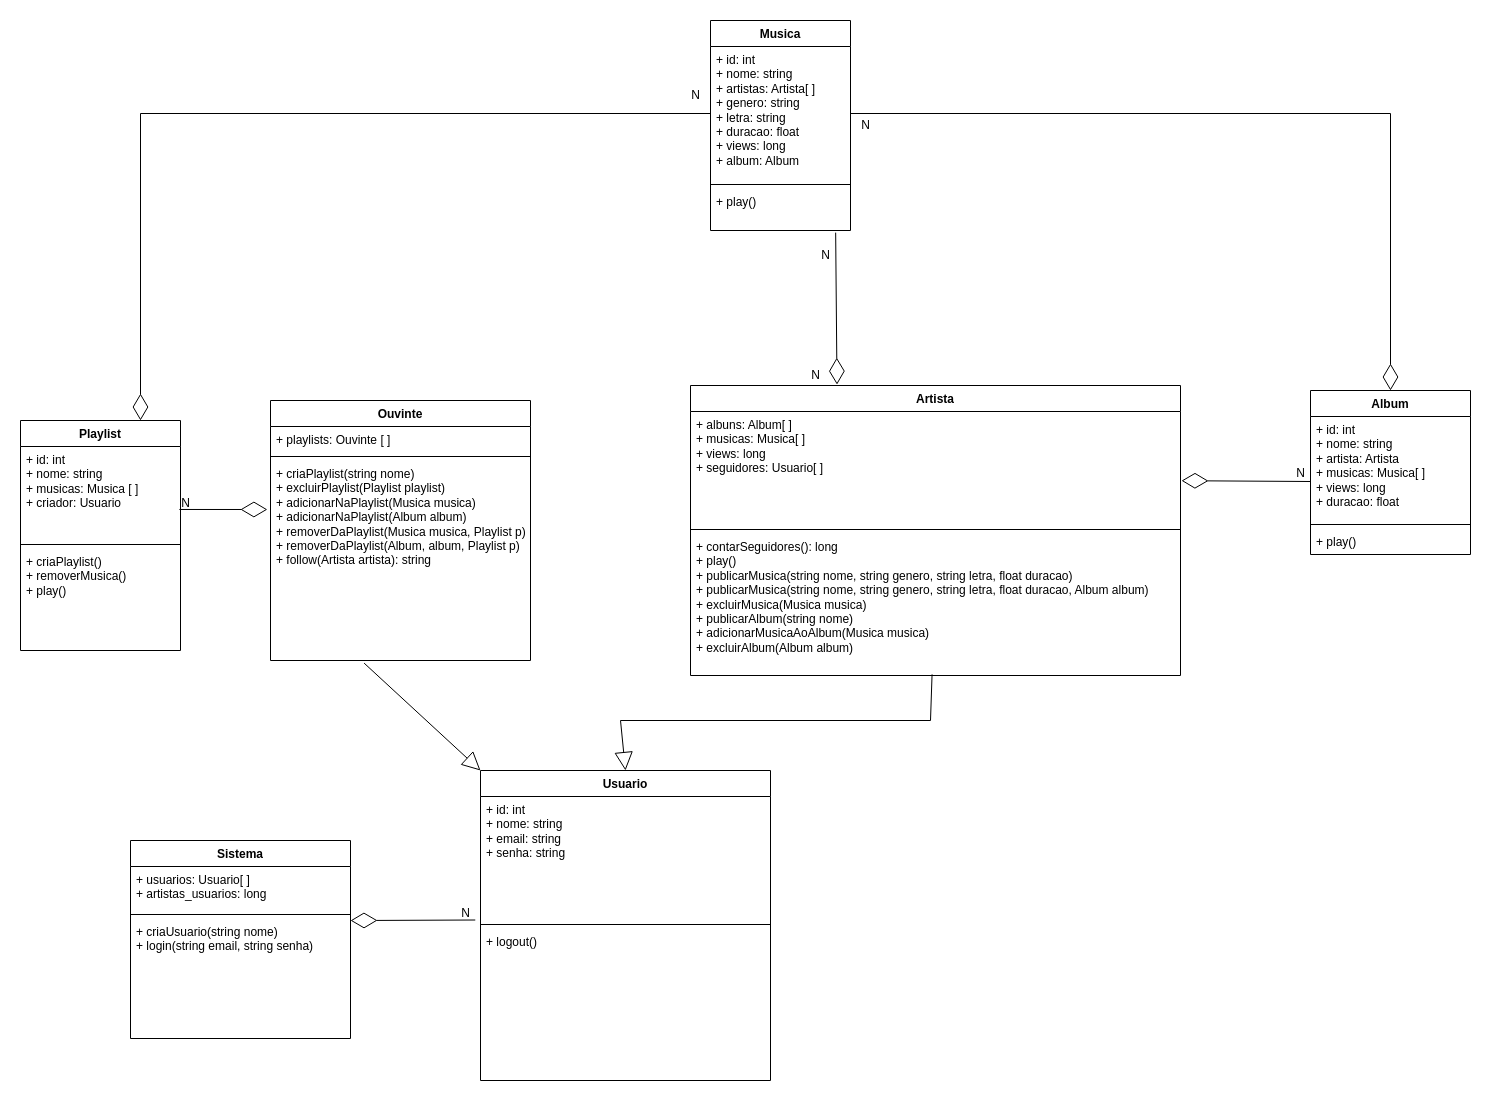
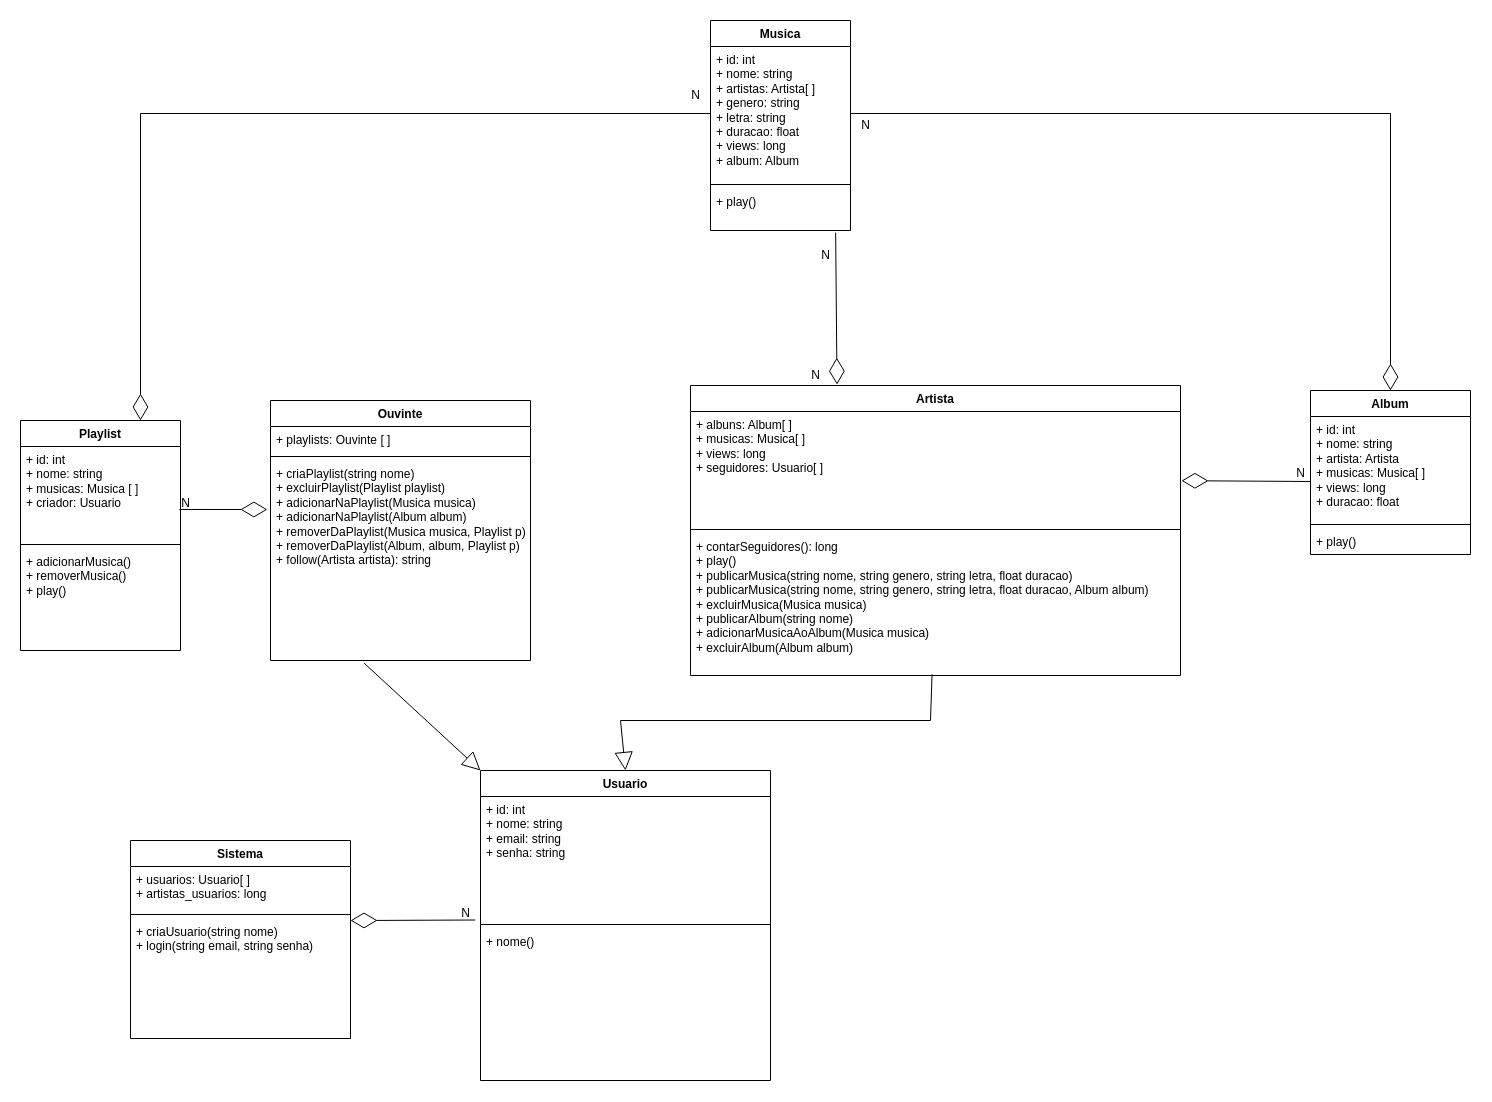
node "+ criaPlaylist() + removerMusica() + play()": label "+ criaPlaylist() + removerMusica() + play()" -> "+ adicionarMusica() + removerMusica() + play()"
node "+ logout()": label "+ logout()" -> "+ nome()"
